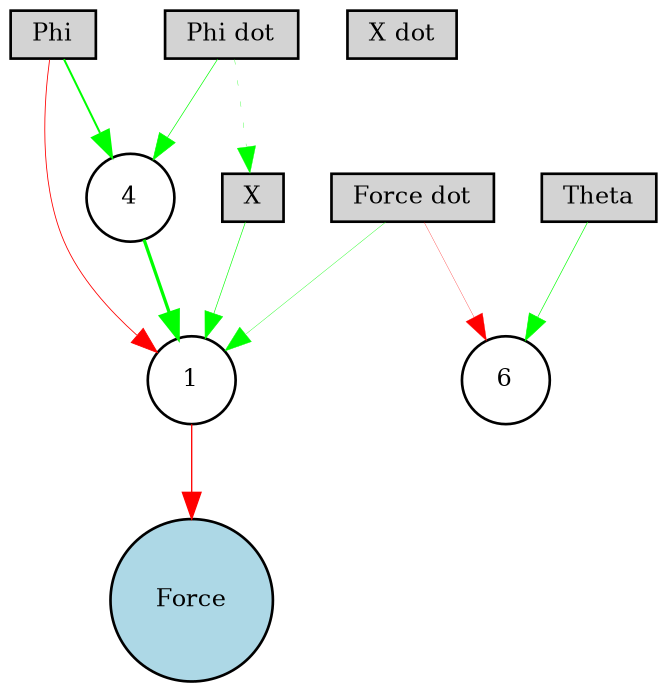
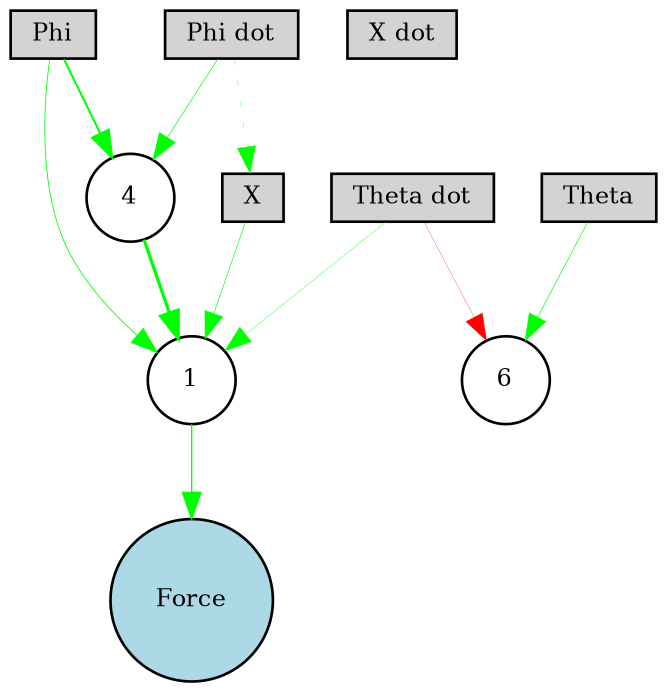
node "Force dot": label "Force dot" -> "Theta dot"
edge "Phi" -> "1": color red -> green
edge "1" -> "Force": color red -> green
